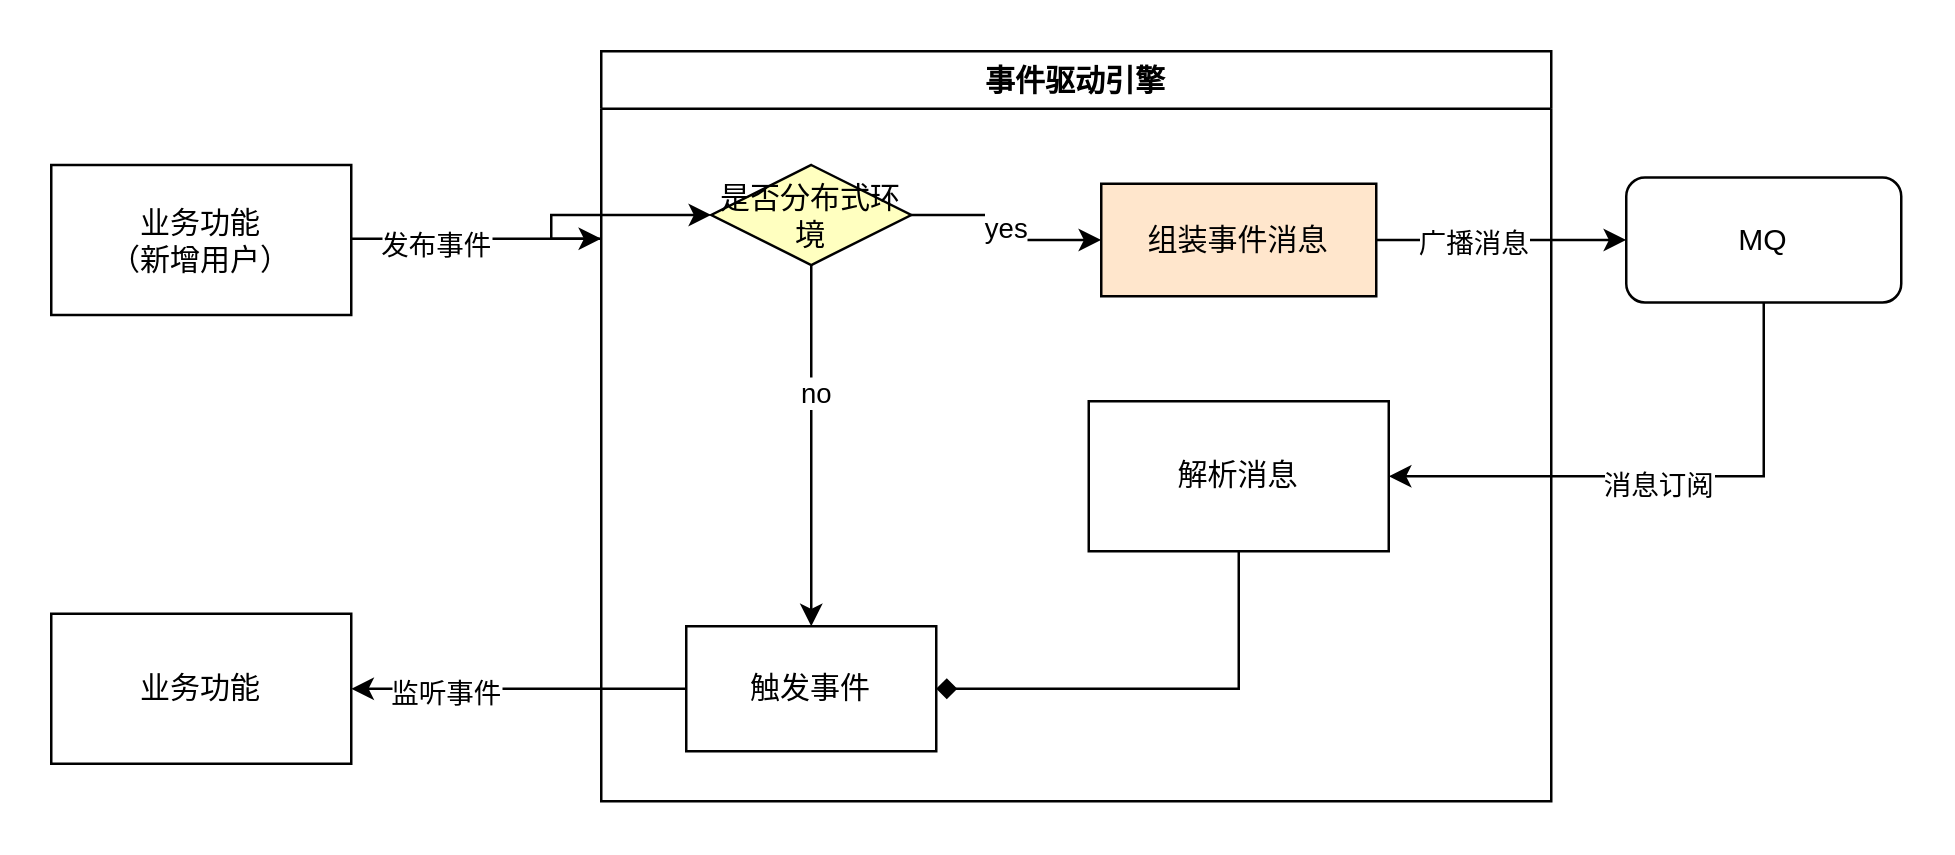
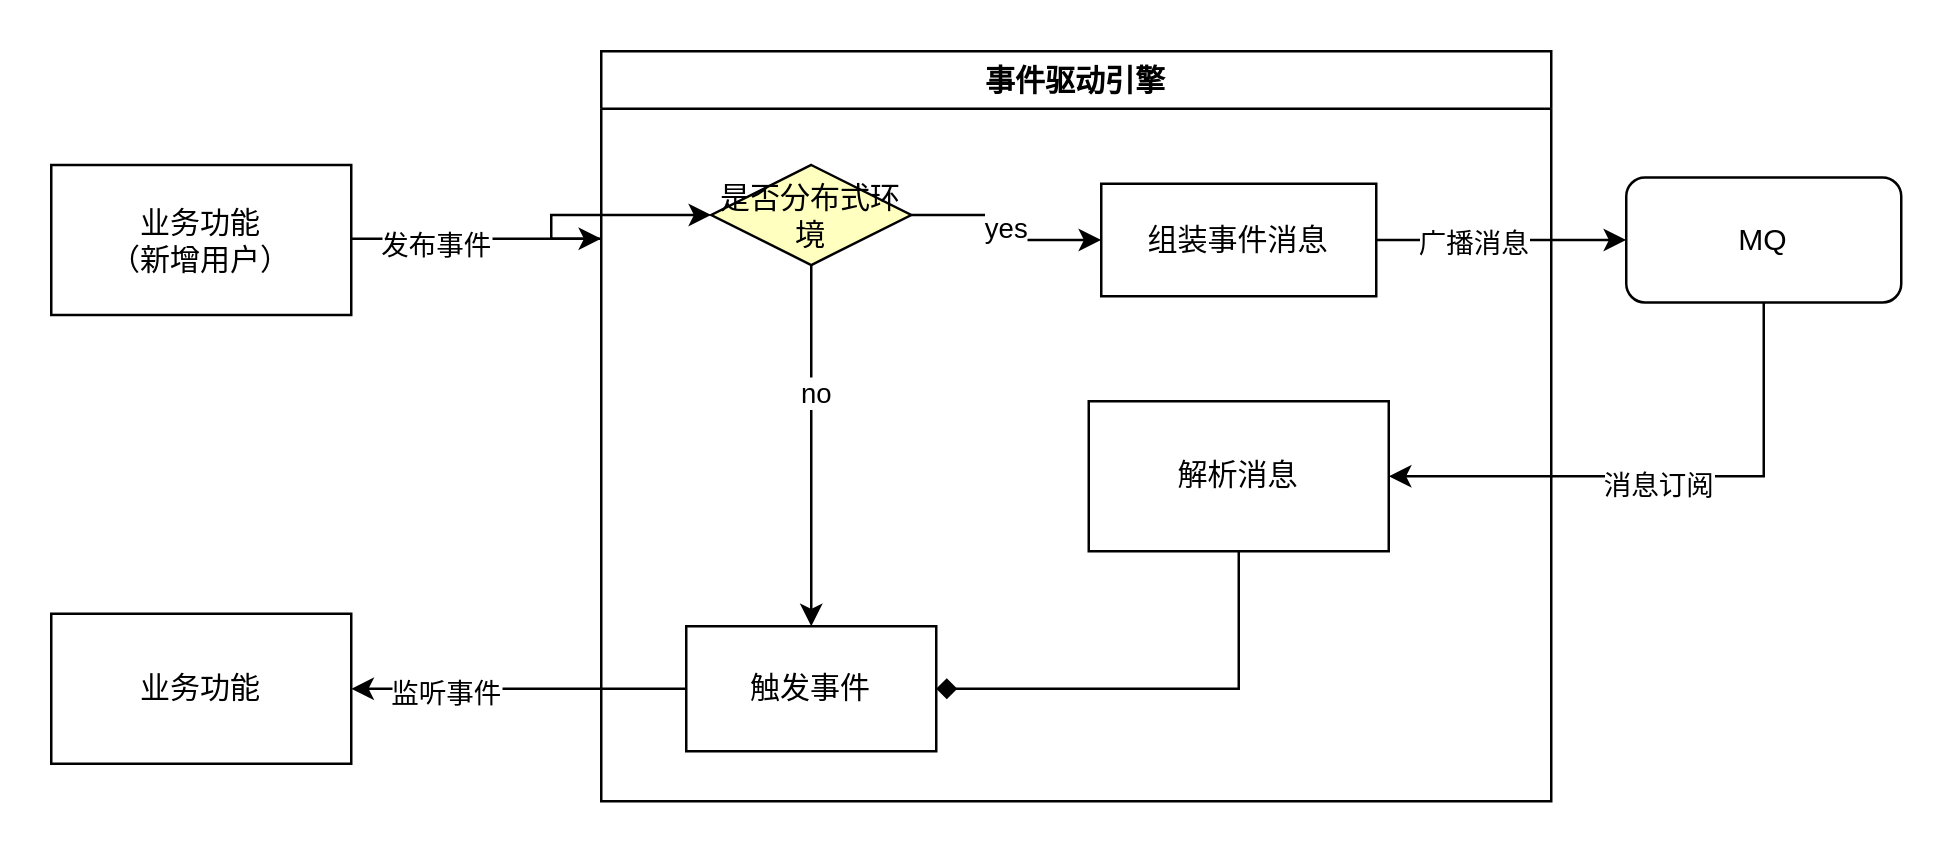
node "组装事件消息": fillcolor #ffe6cc -> #ffffff
